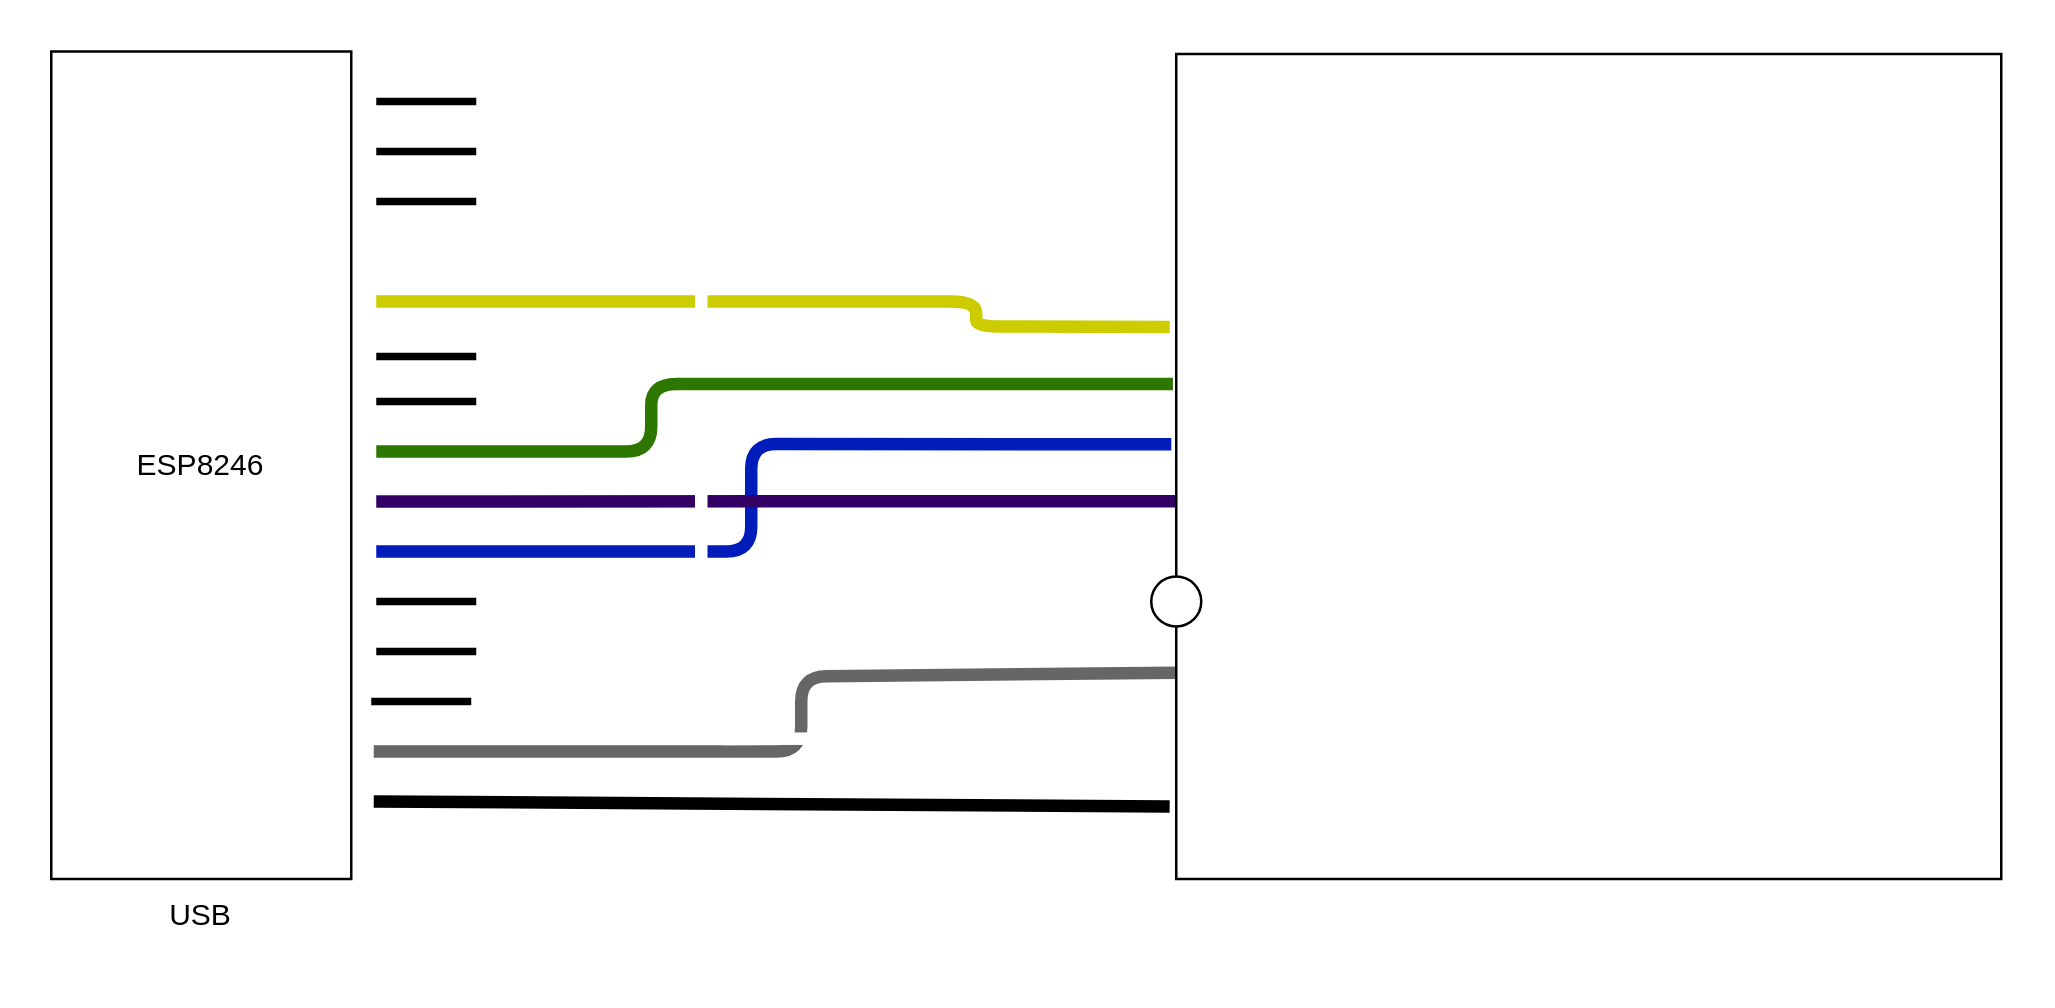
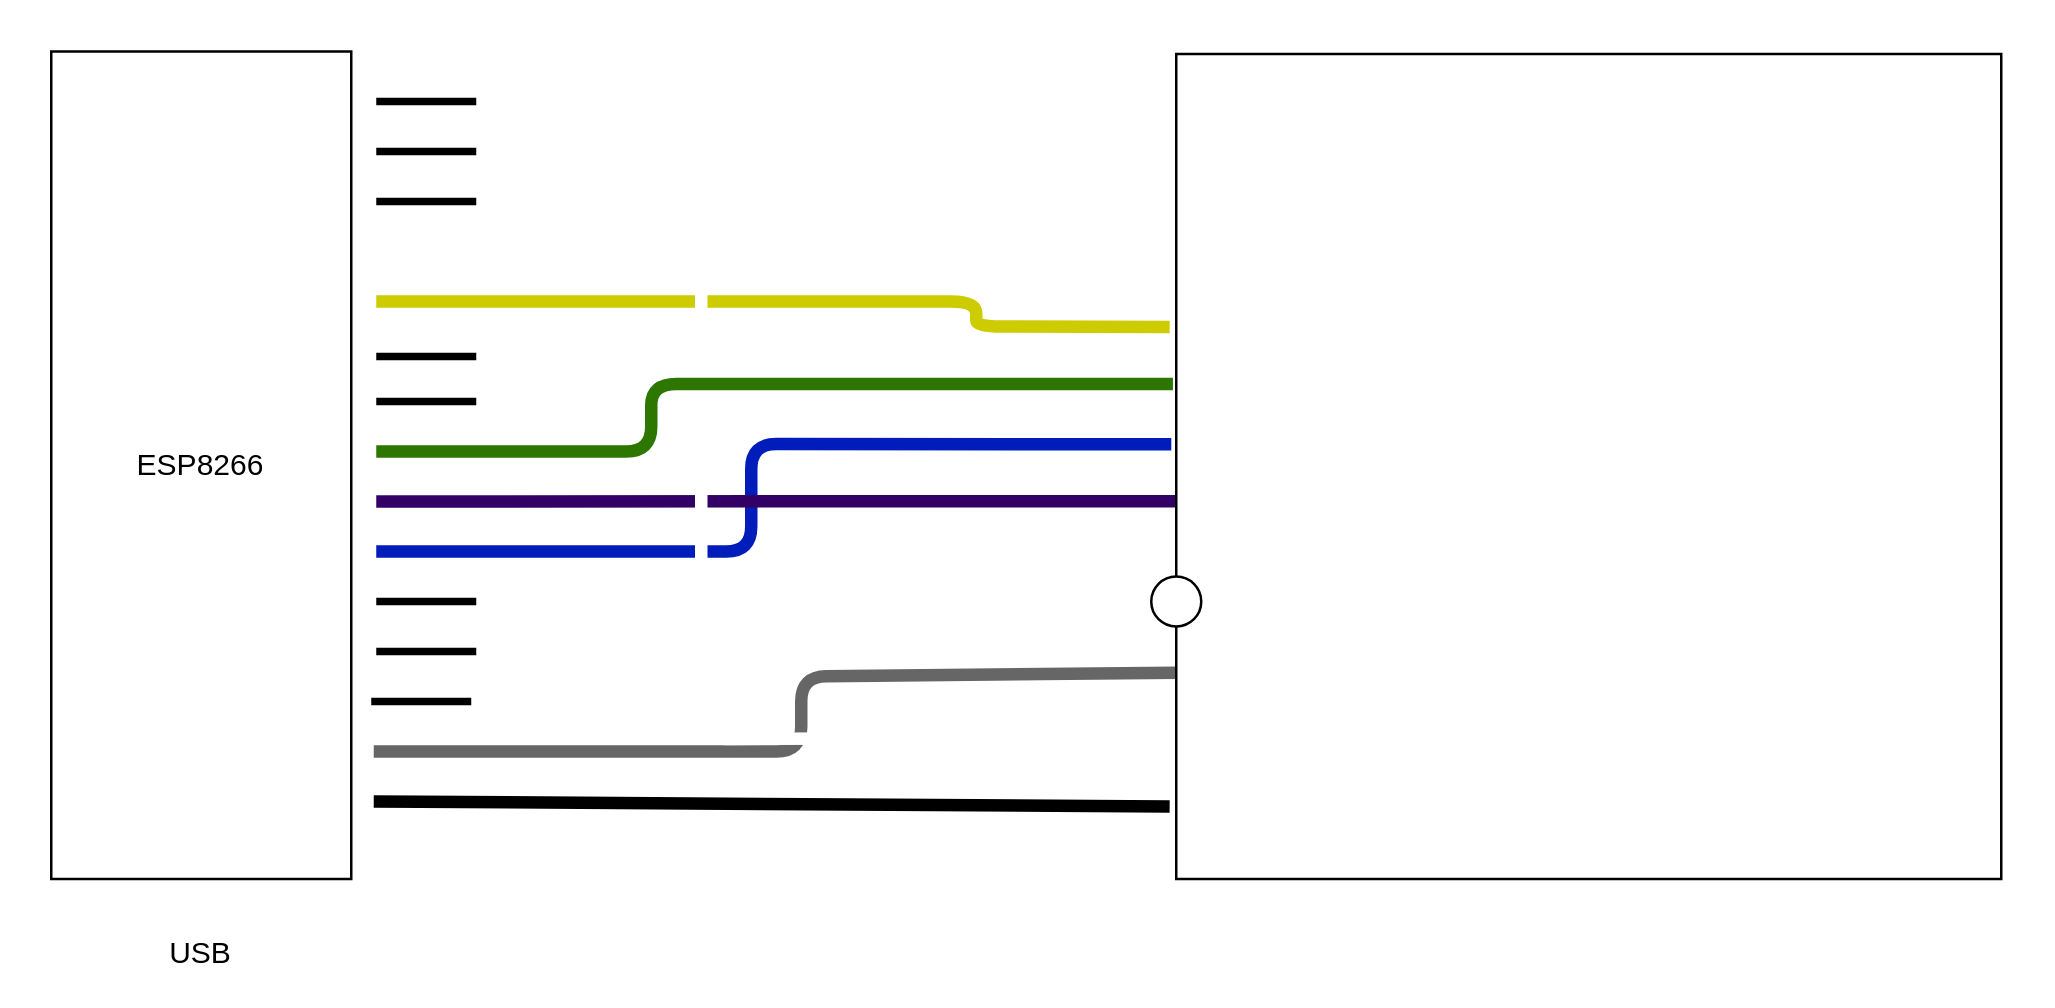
node "ESP8246": label "ESP8246" -> "ESP8266"
node "USB": moved (201, 916) -> (201, 954)
